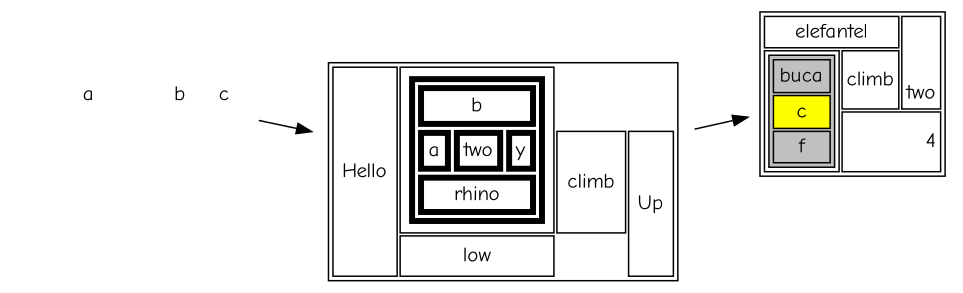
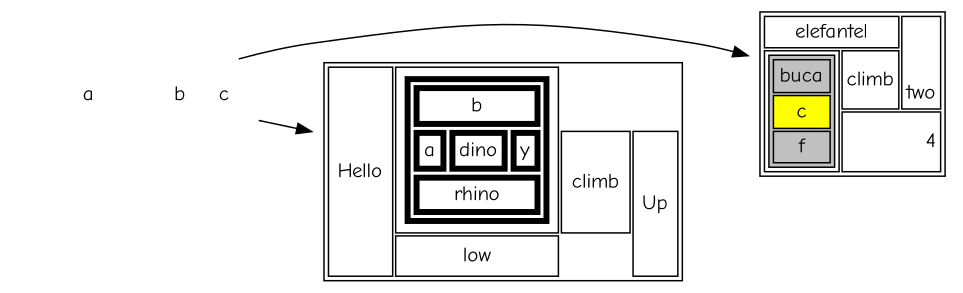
edge "Hello" -> "elefantel": now "a" -> "elefantel"
node "Hello": text "two" -> "dino"
